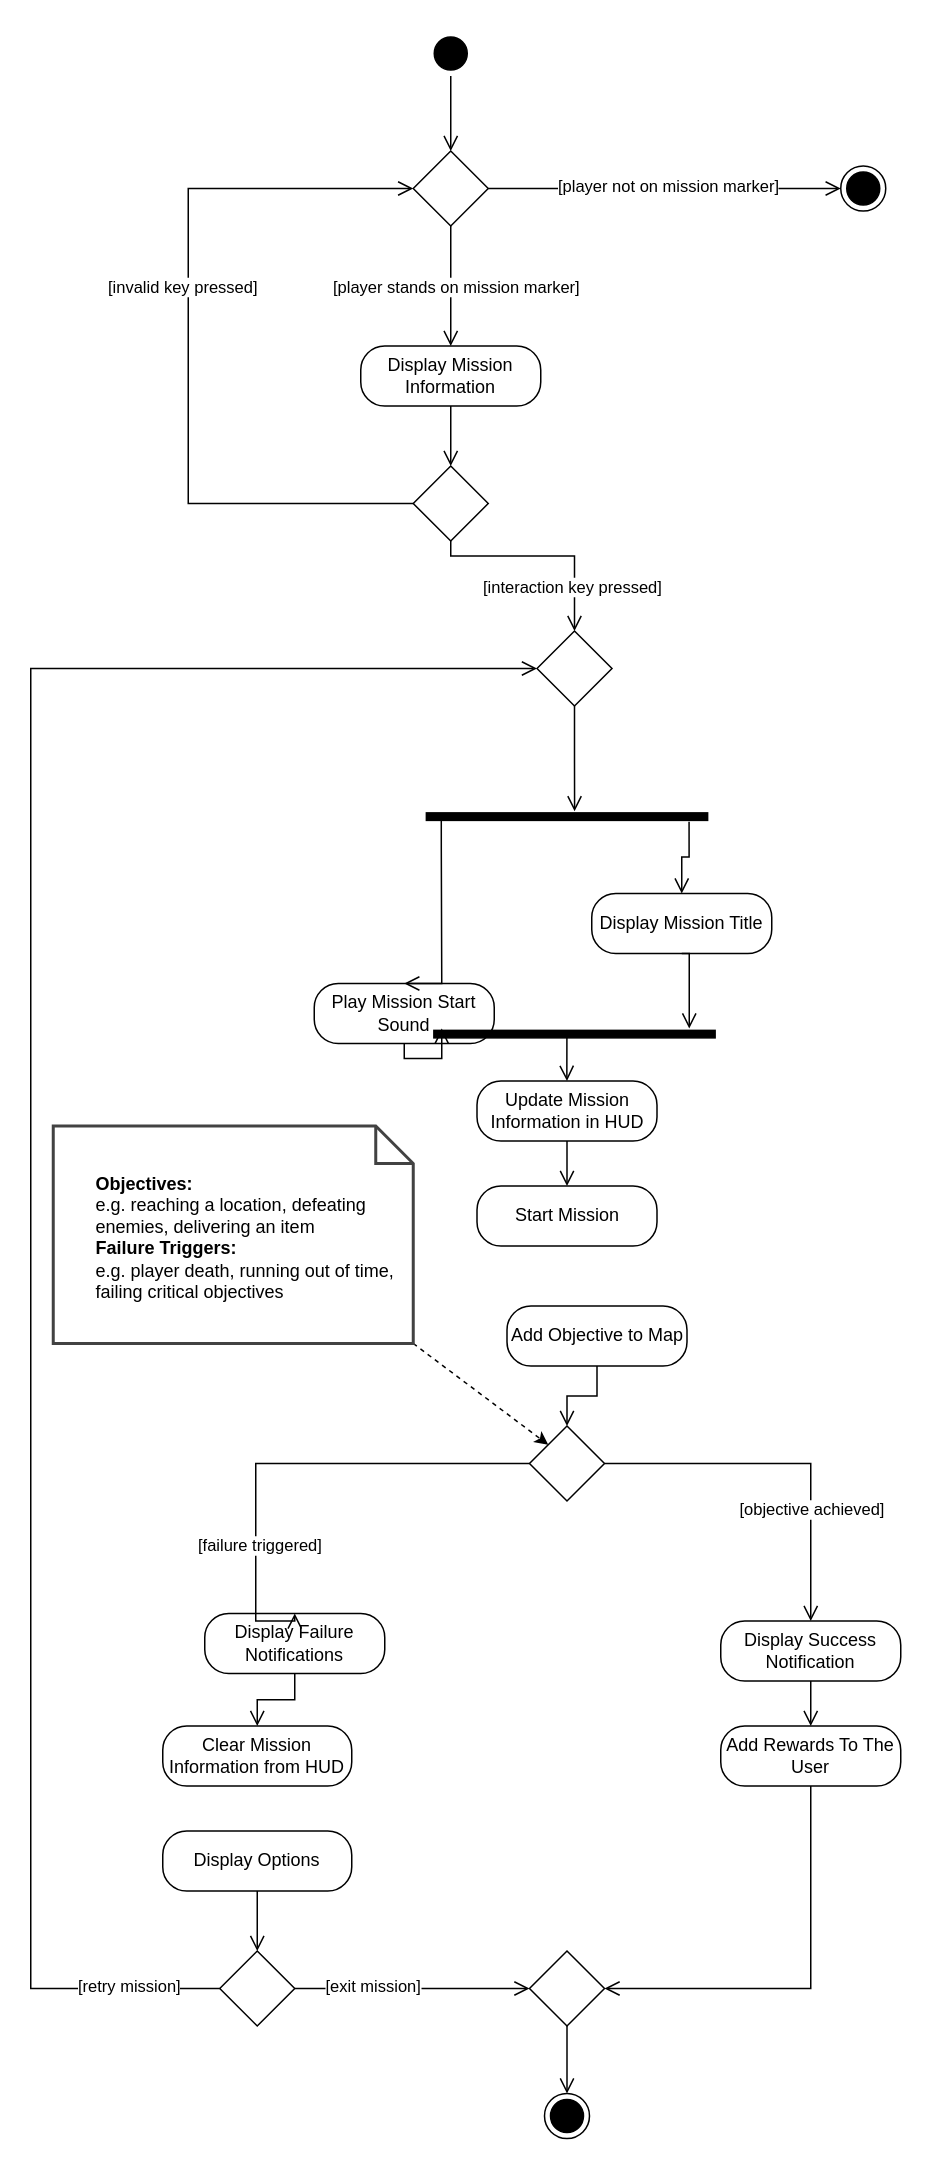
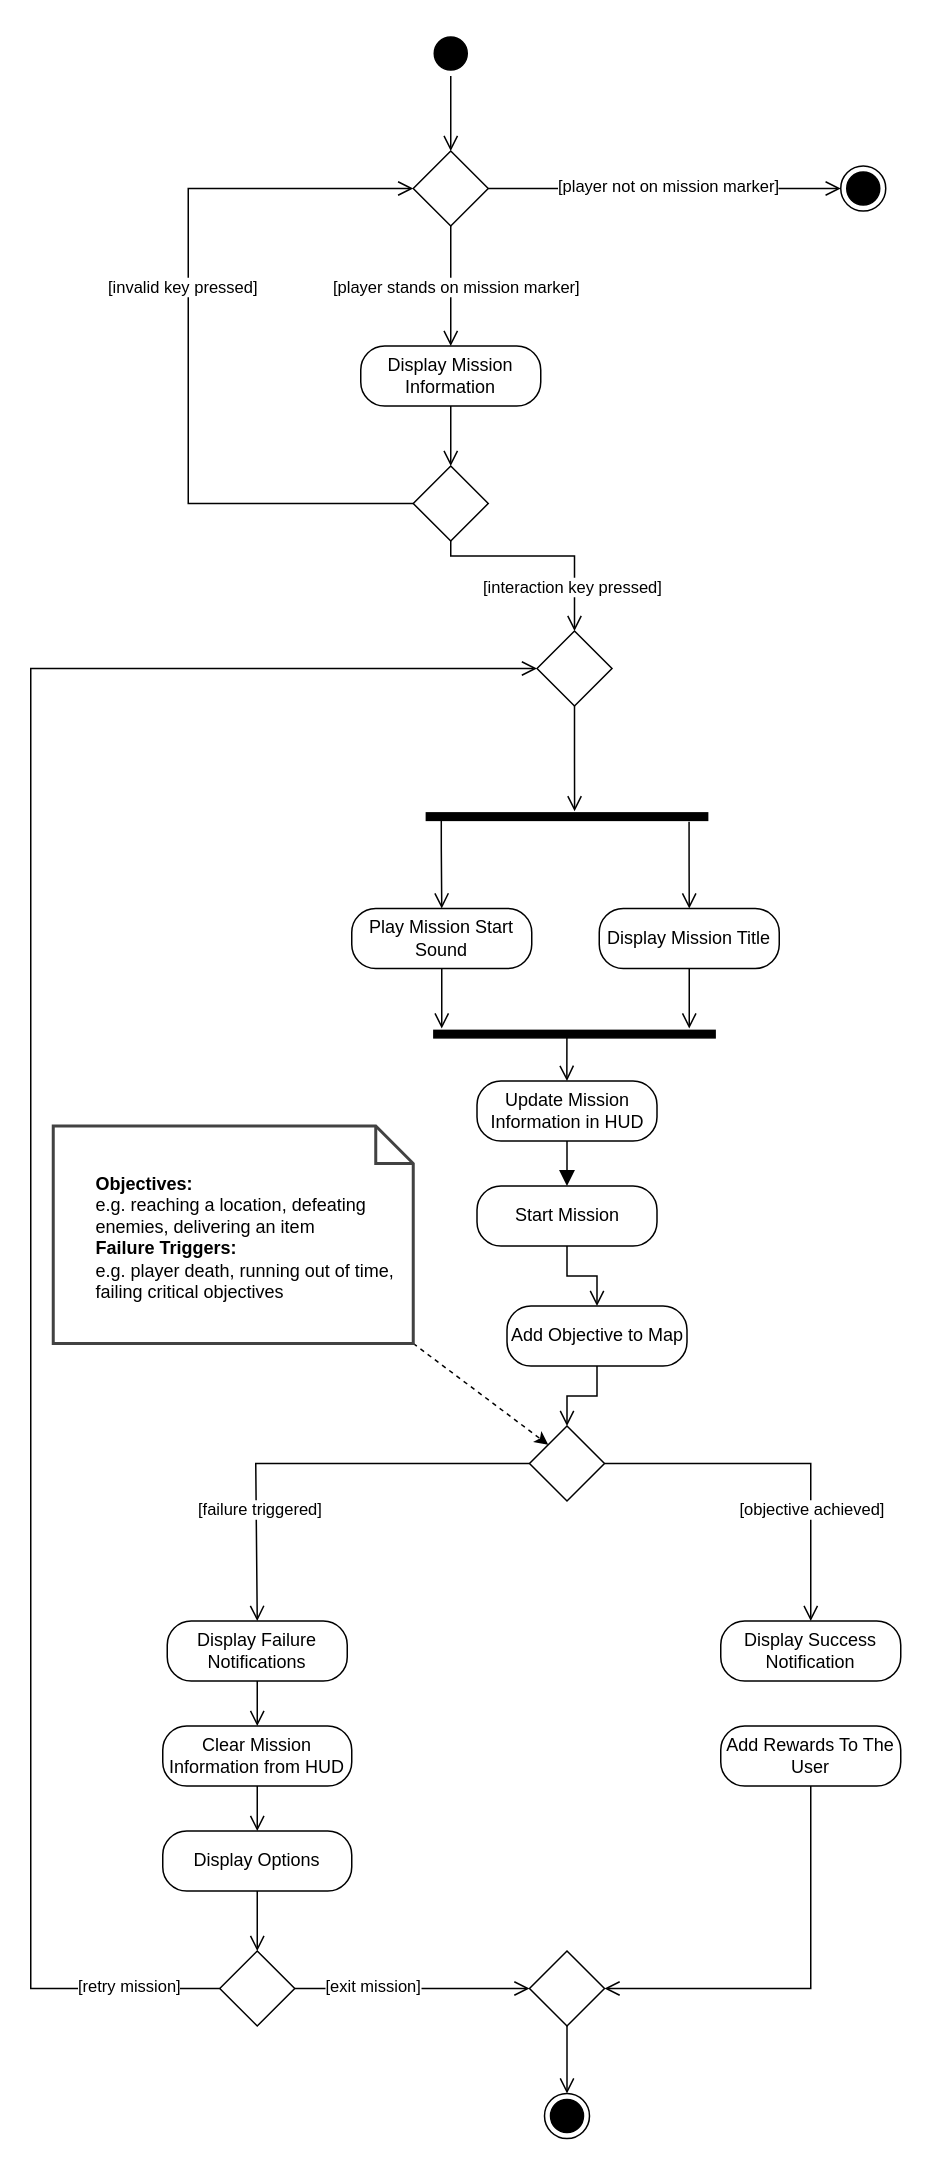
node "Display Mission Title": moved (682, 923) -> (689, 938)
node "Play Mission Start Sound": moved (404, 1013) -> (442, 938)
edge "Update Mission Information in HUD" -> "Start Mission": arrowhead open -> block
edge "Start Mission" -> "Add Objective to Map": added
node "Display Failure Notifications": moved (295, 1643) -> (257, 1651)
edge "Display Success Notification" -> "Add Rewards To The User": removed
edge "Clear Mission Information from HUD" -> "Display Options": added
